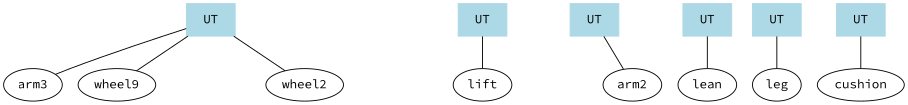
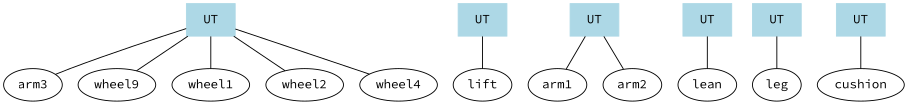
node "wheel1": added
node "wheel4": added
node "arm1": added
